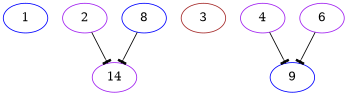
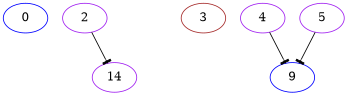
node "1": label "1" -> "0"
node "8": removed
node "6": label "6" -> "5"
